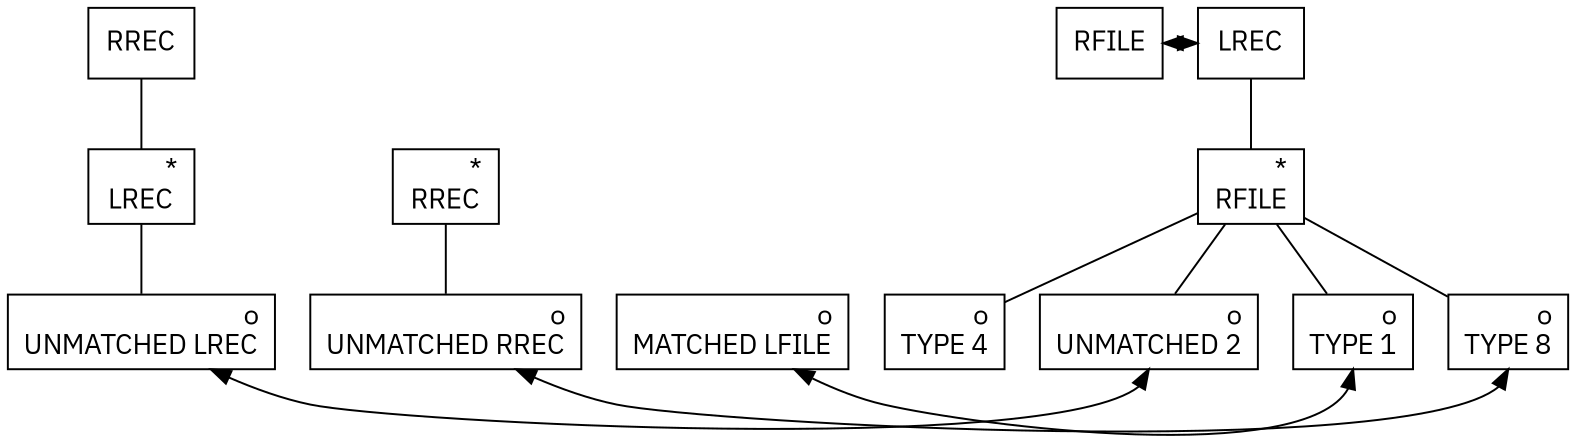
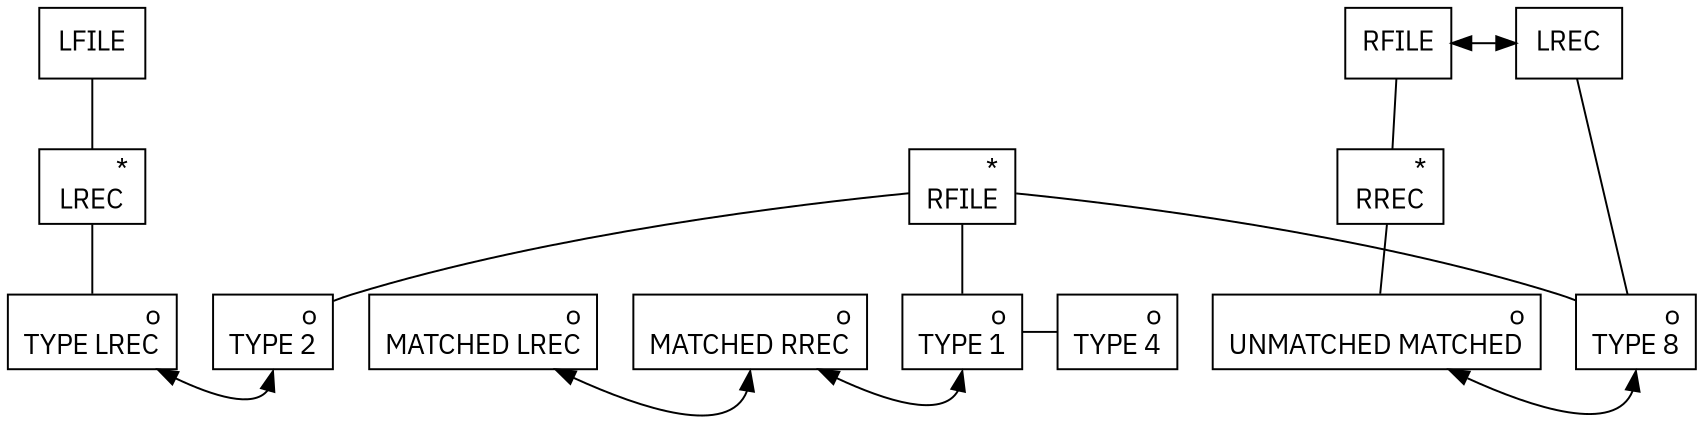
node "RREC": label "RREC" -> "LFILE"
edge "LREC" -- "* RFILE": now "LREC" -- "o TYPE 8"
edge "RFILE" -- "* RREC": added
edge "* RFILE" -- "o TYPE 4": now "o TYPE 1" -- "o TYPE 4"
node "o UNMATCHED LREC": label "o UNMATCHED LREC" -> "o TYPE LREC"
node "o UNMATCHED RREC": label "o UNMATCHED RREC" -> "o UNMATCHED MATCHED"
node "o MATCHED LREC": added
node "o MATCHED LFILE": label "o MATCHED LFILE" -> "o MATCHED RREC"
node "o UNMATCHED 2": label "o UNMATCHED 2" -> "o TYPE 2"
